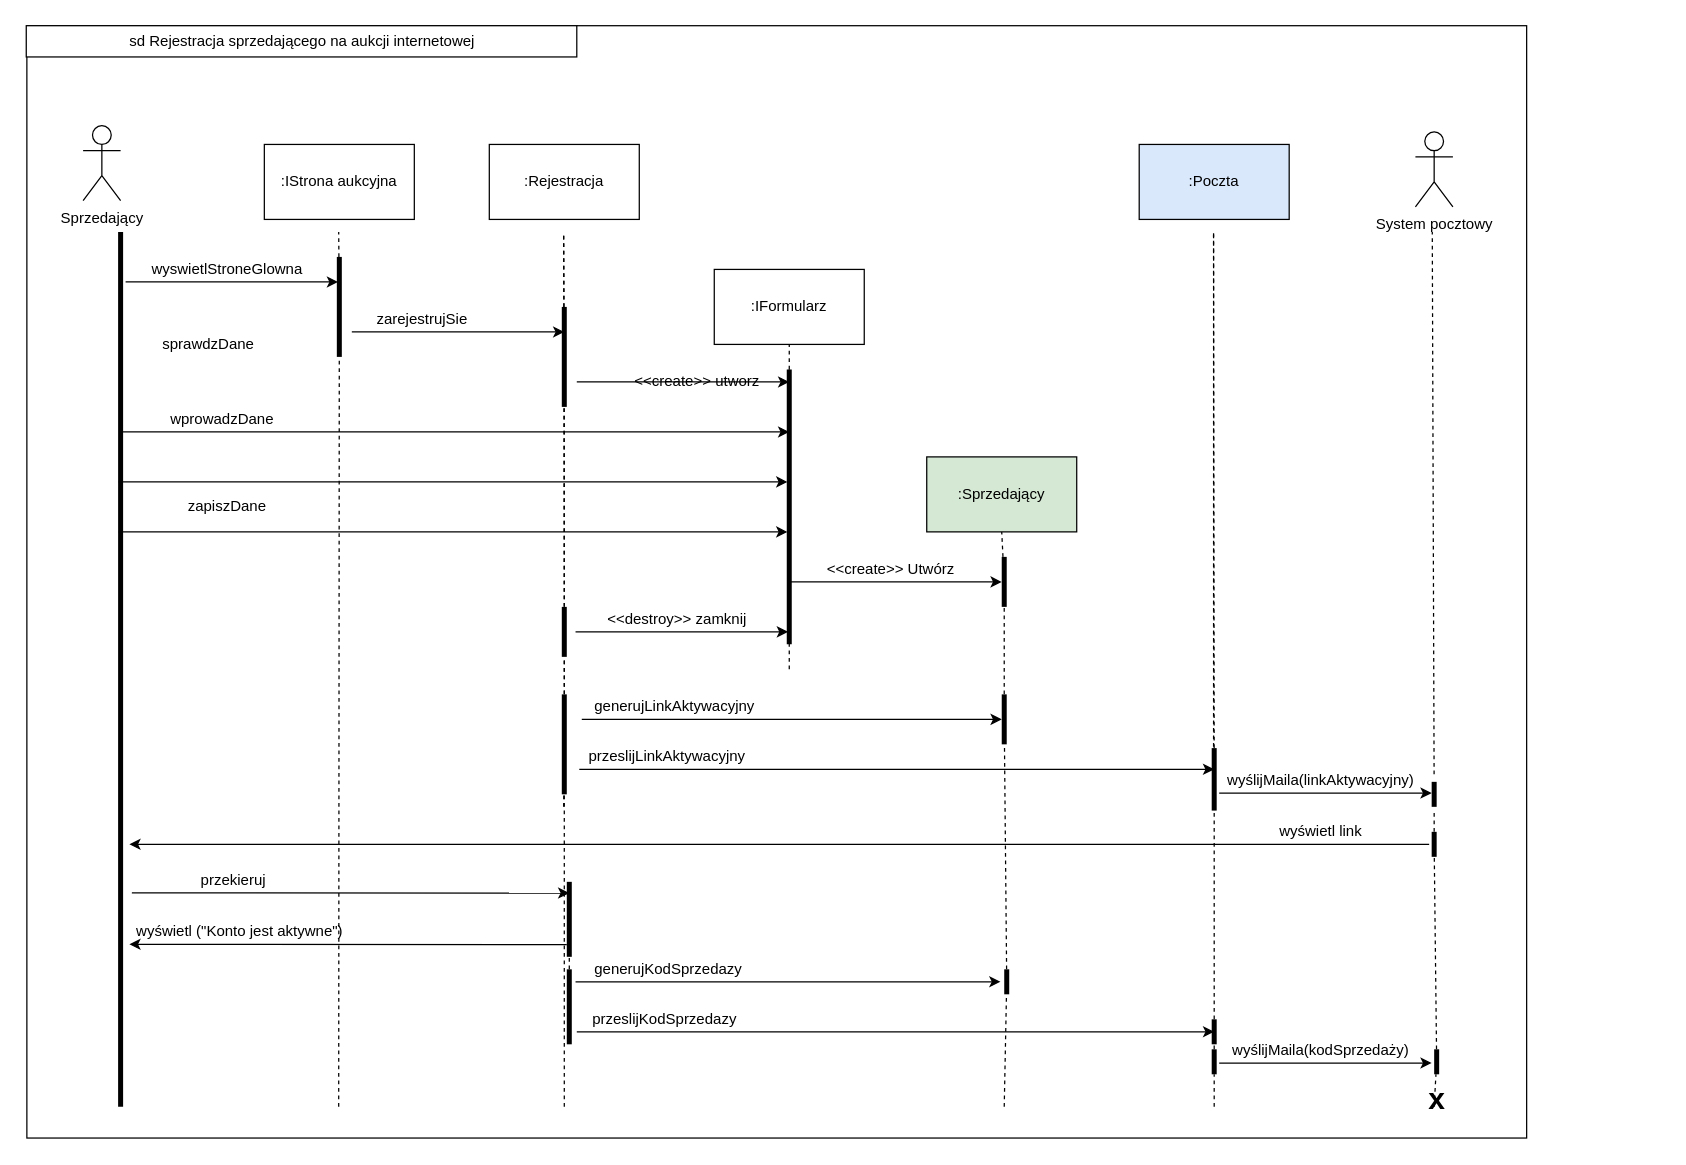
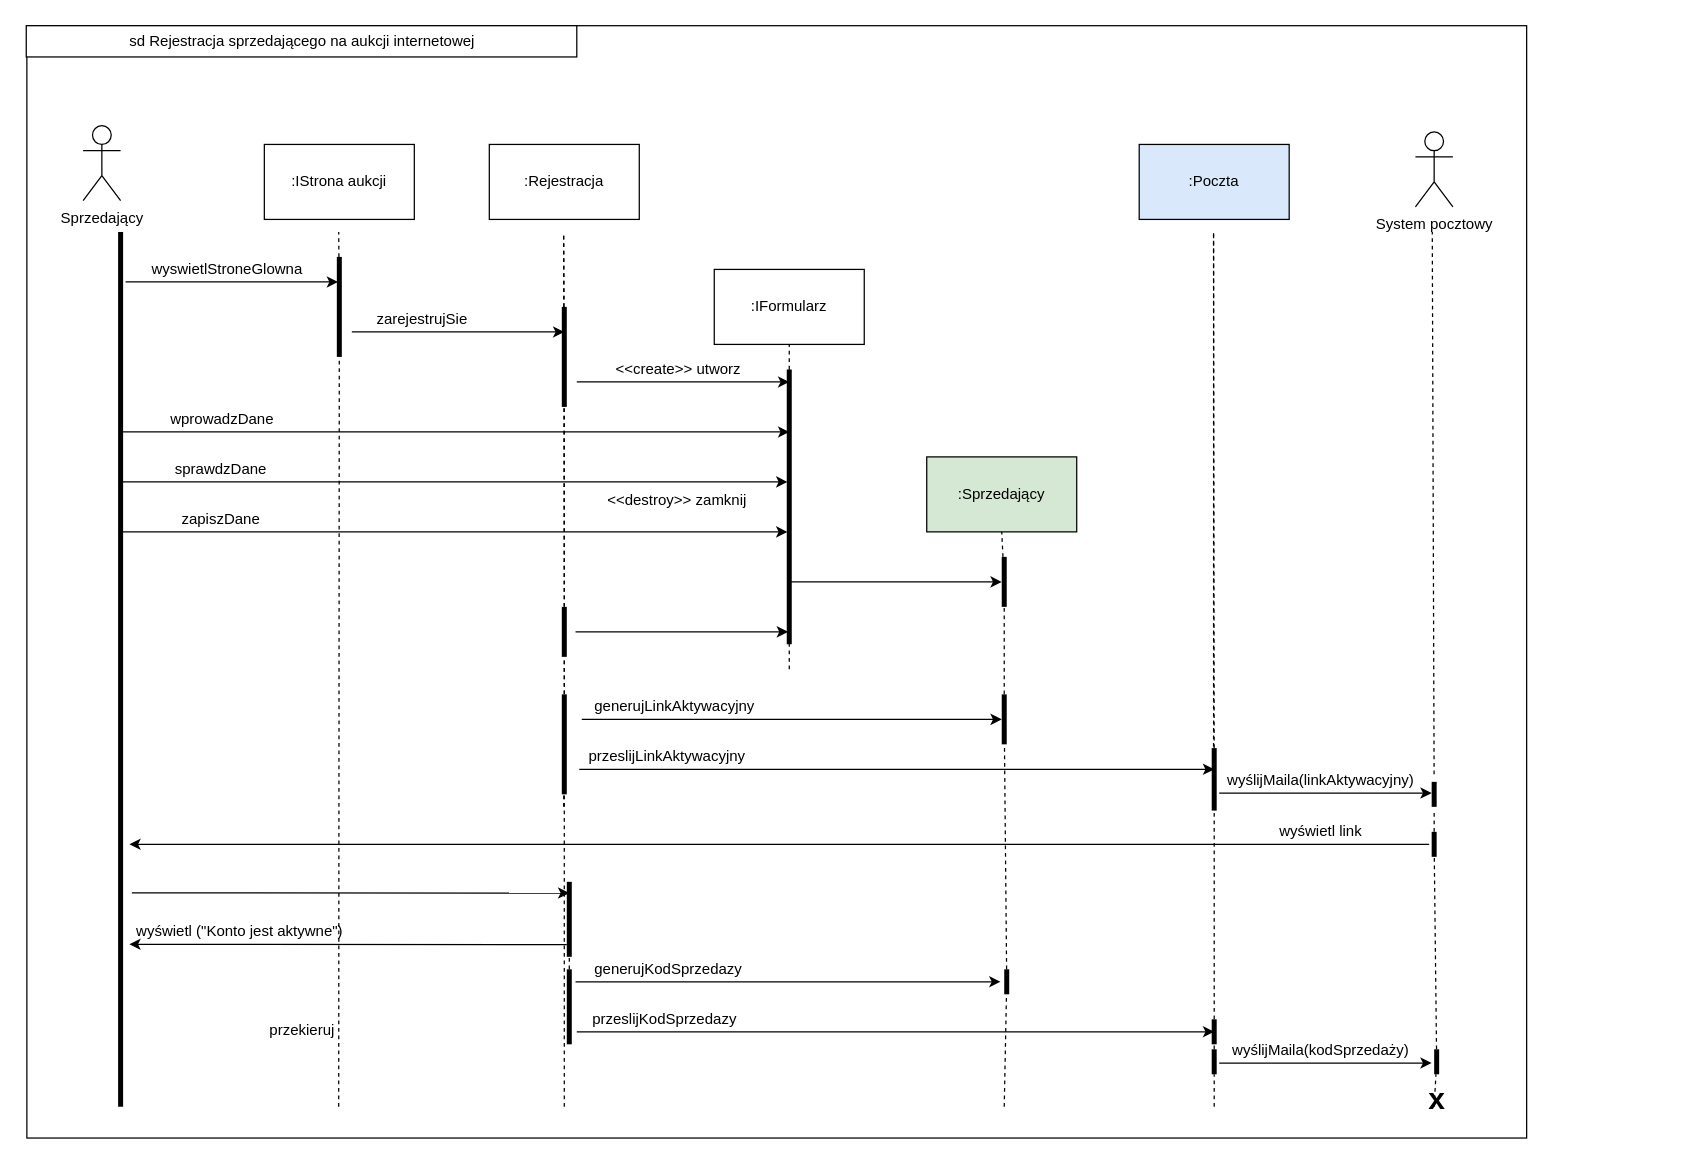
node ":IStrona aukcyjna": label ":IStrona aukcyjna" -> ":IStrona aukcji"
node "sprawdzDane": moved (208, 344) -> (220, 469)
node "<<create>> utworz": moved (697, 382) -> (678, 369)
node "zapiszDane": moved (226, 507) -> (220, 519)
node "<<create>> Utwórz": removed
node "<<destroy>> zamknij": moved (677, 619) -> (677, 501)
node "przekieruj": moved (233, 880) -> (302, 1030)
